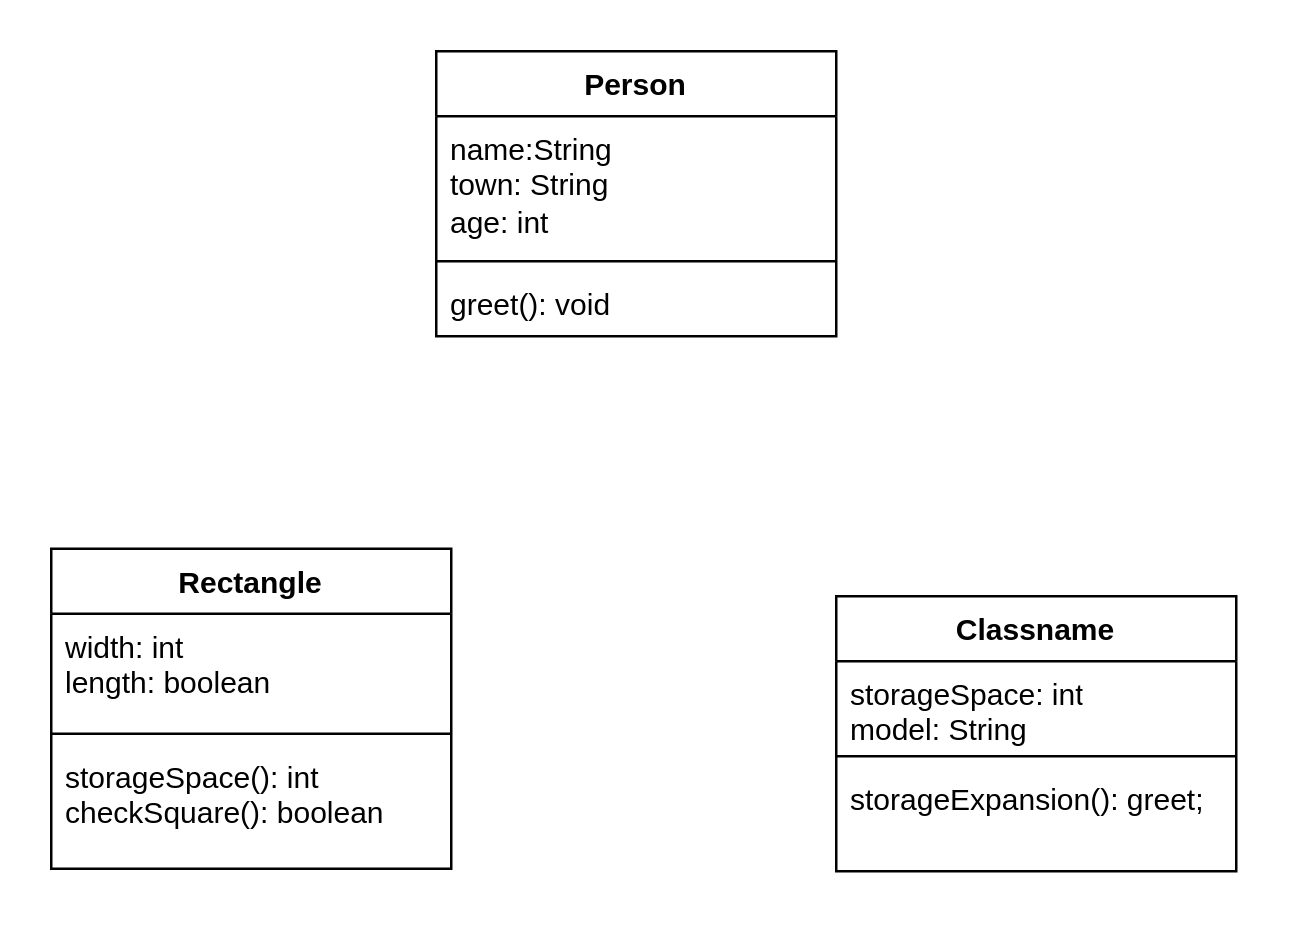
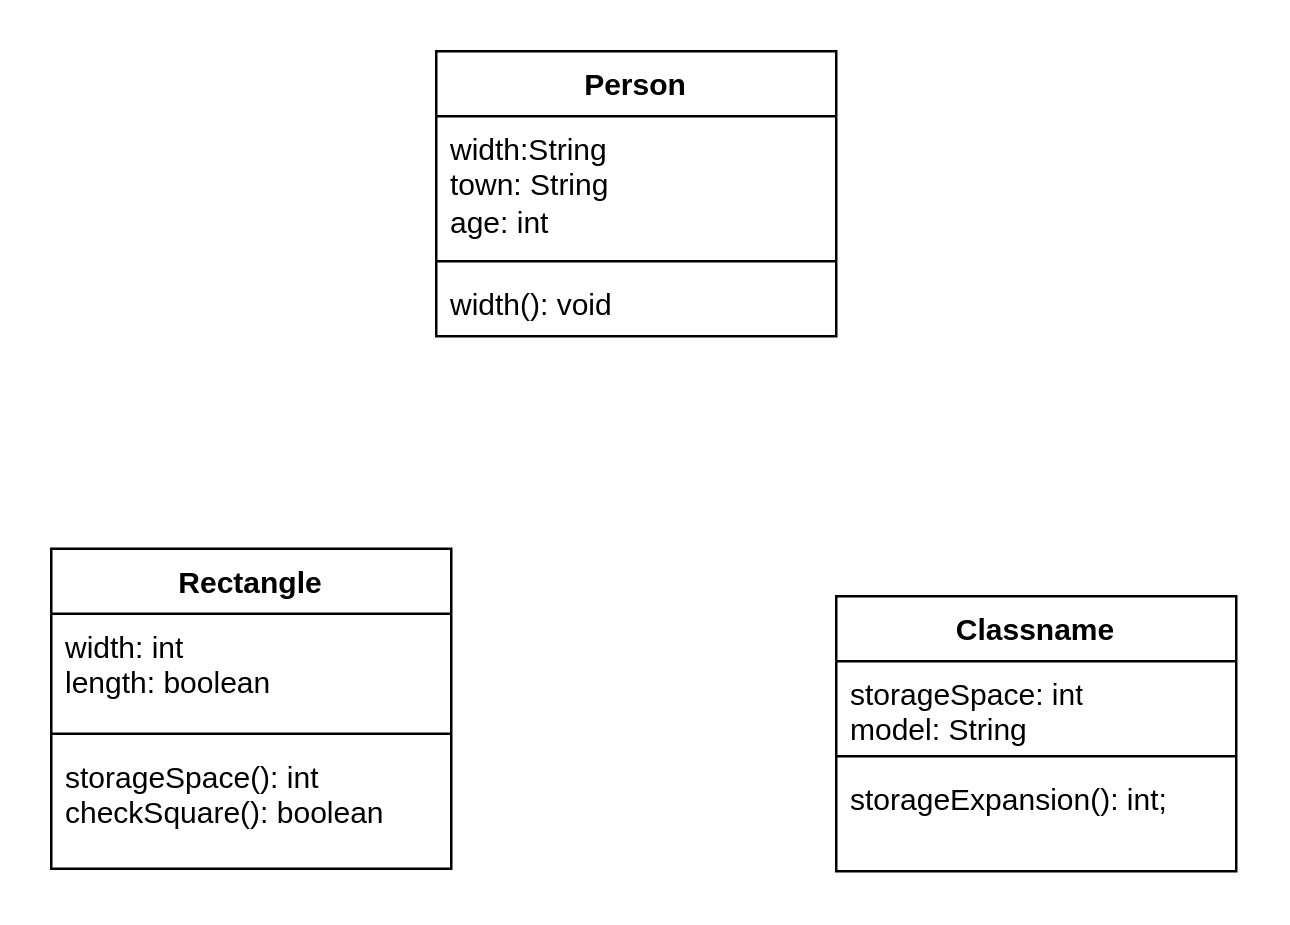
node "name:String town: String age: int": label "name:String town: String age: int" -> "width:String town: String age: int"
node "greet(): void": label "greet(): void" -> "width(): void"
node "storageExpansion(): greet;": label "storageExpansion(): greet;" -> "storageExpansion(): int;"
